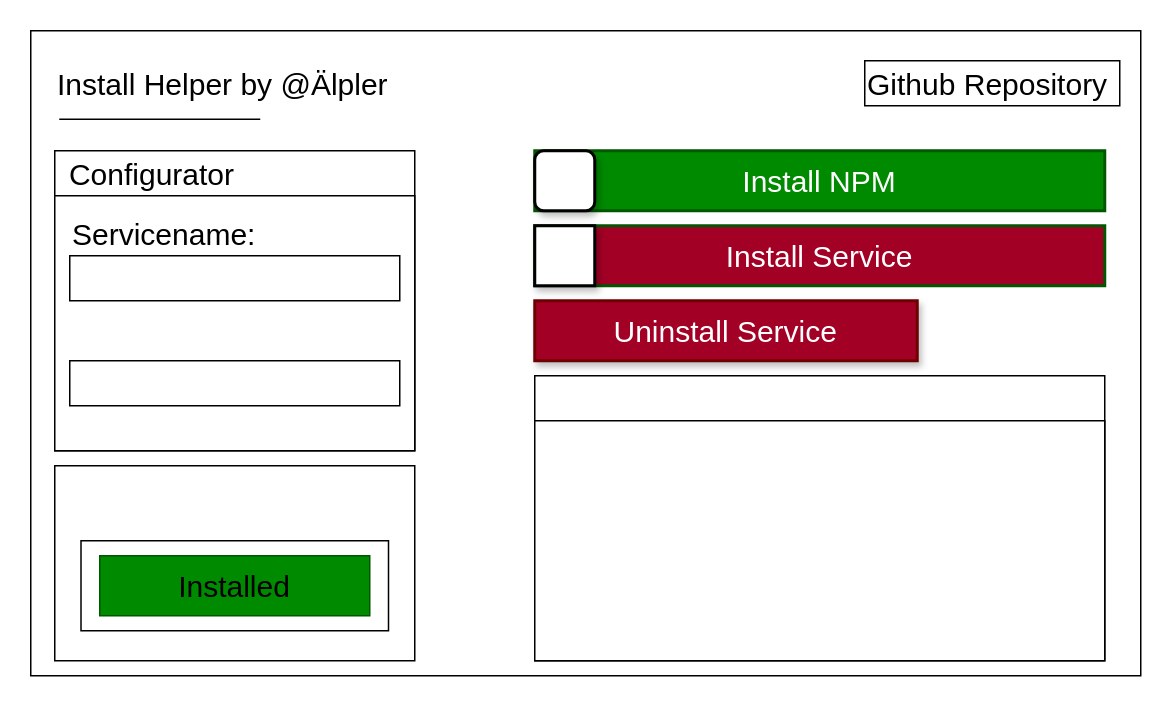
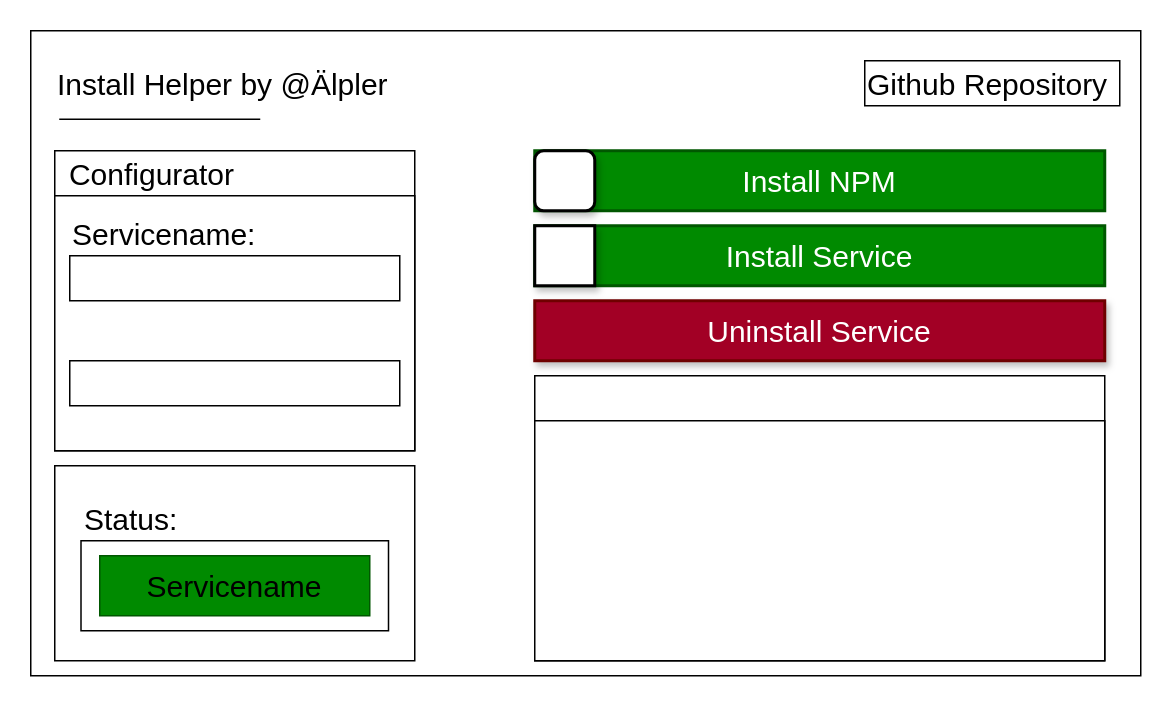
node "2": label "2" -> "9"
node "Install Service": fillcolor #a20025 -> #008a00
node "Uninstall Service": size 383x60 -> 570x60
node "Status:": added
node "Installed": label "Installed" -> "Servicename"
